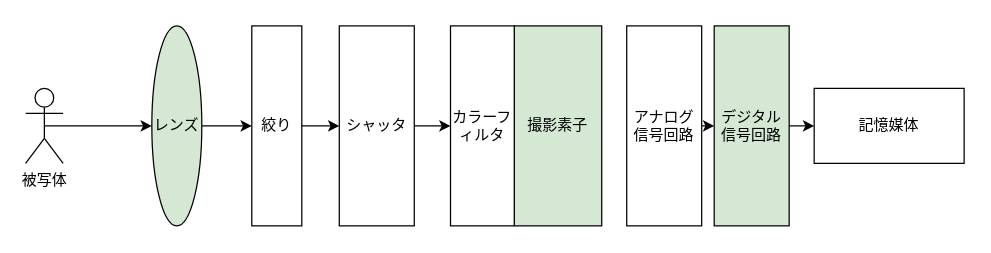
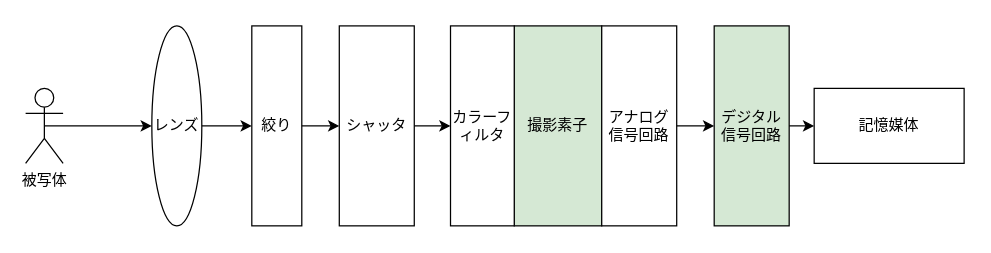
node "レンズ": fillcolor #d5e8d4 -> #ffffff
node "アナログ信号回路": moved (664, 126) -> (639, 126)
